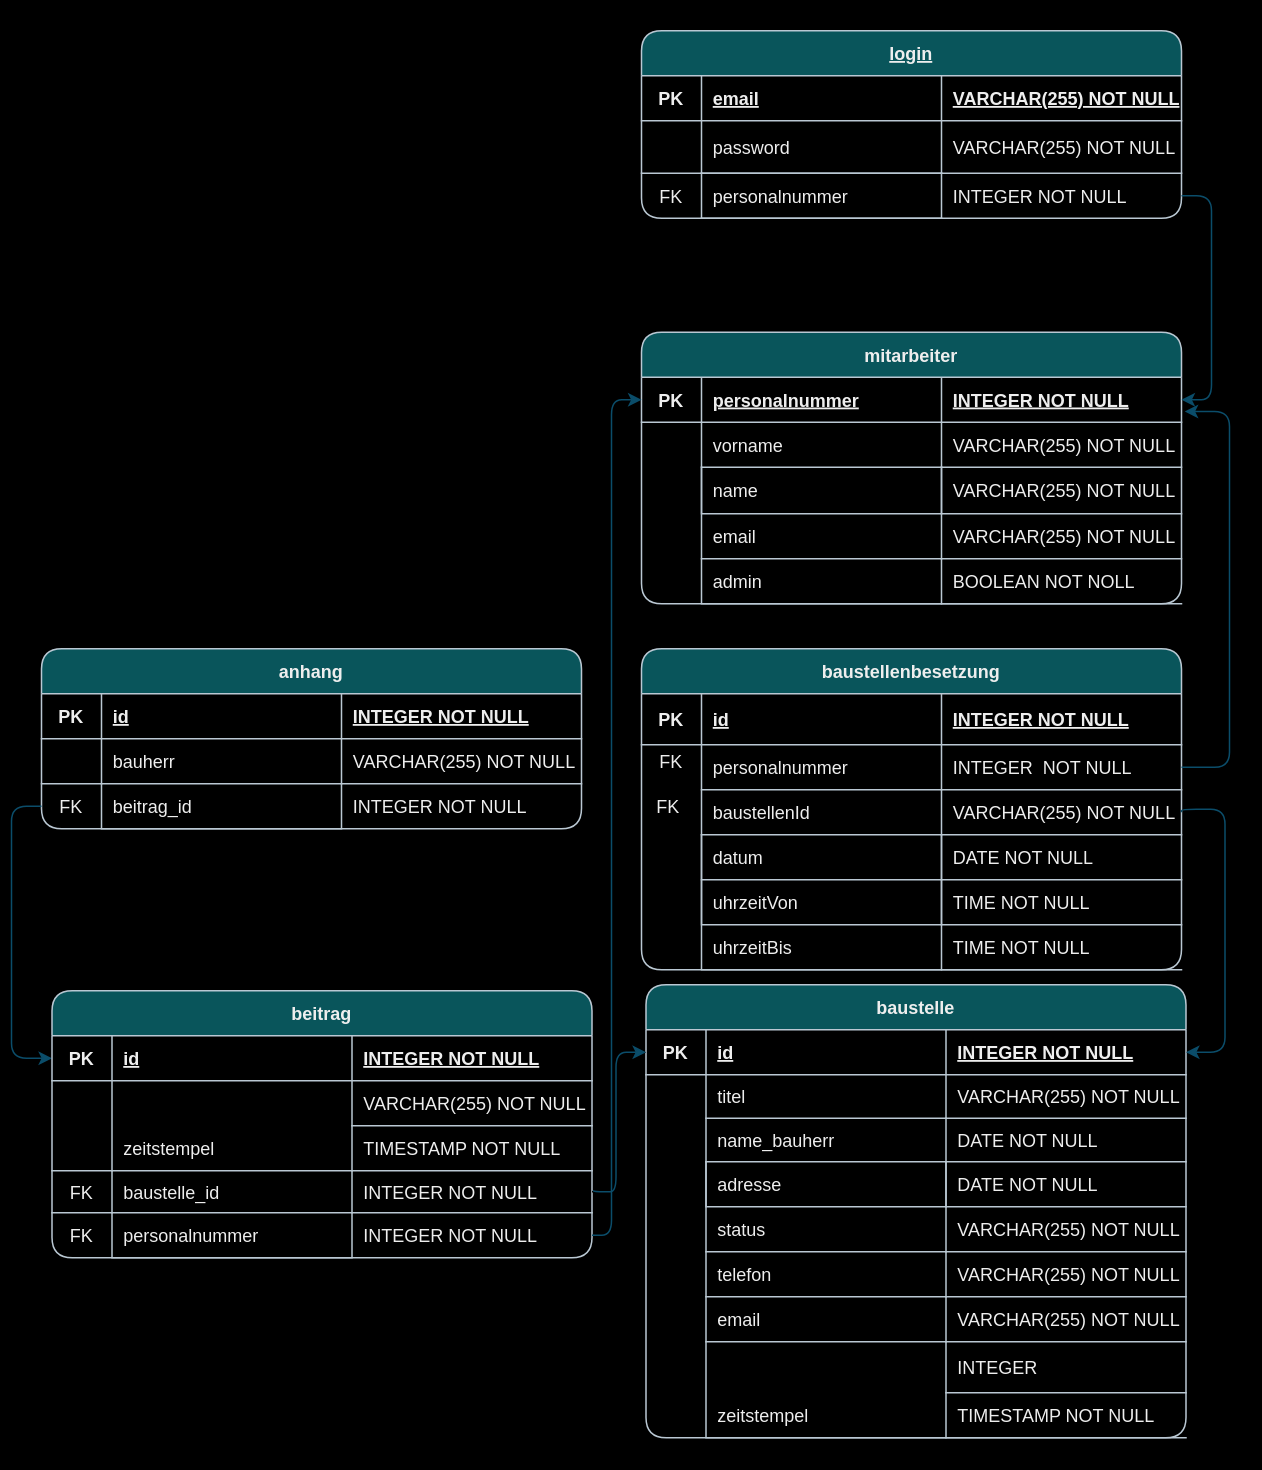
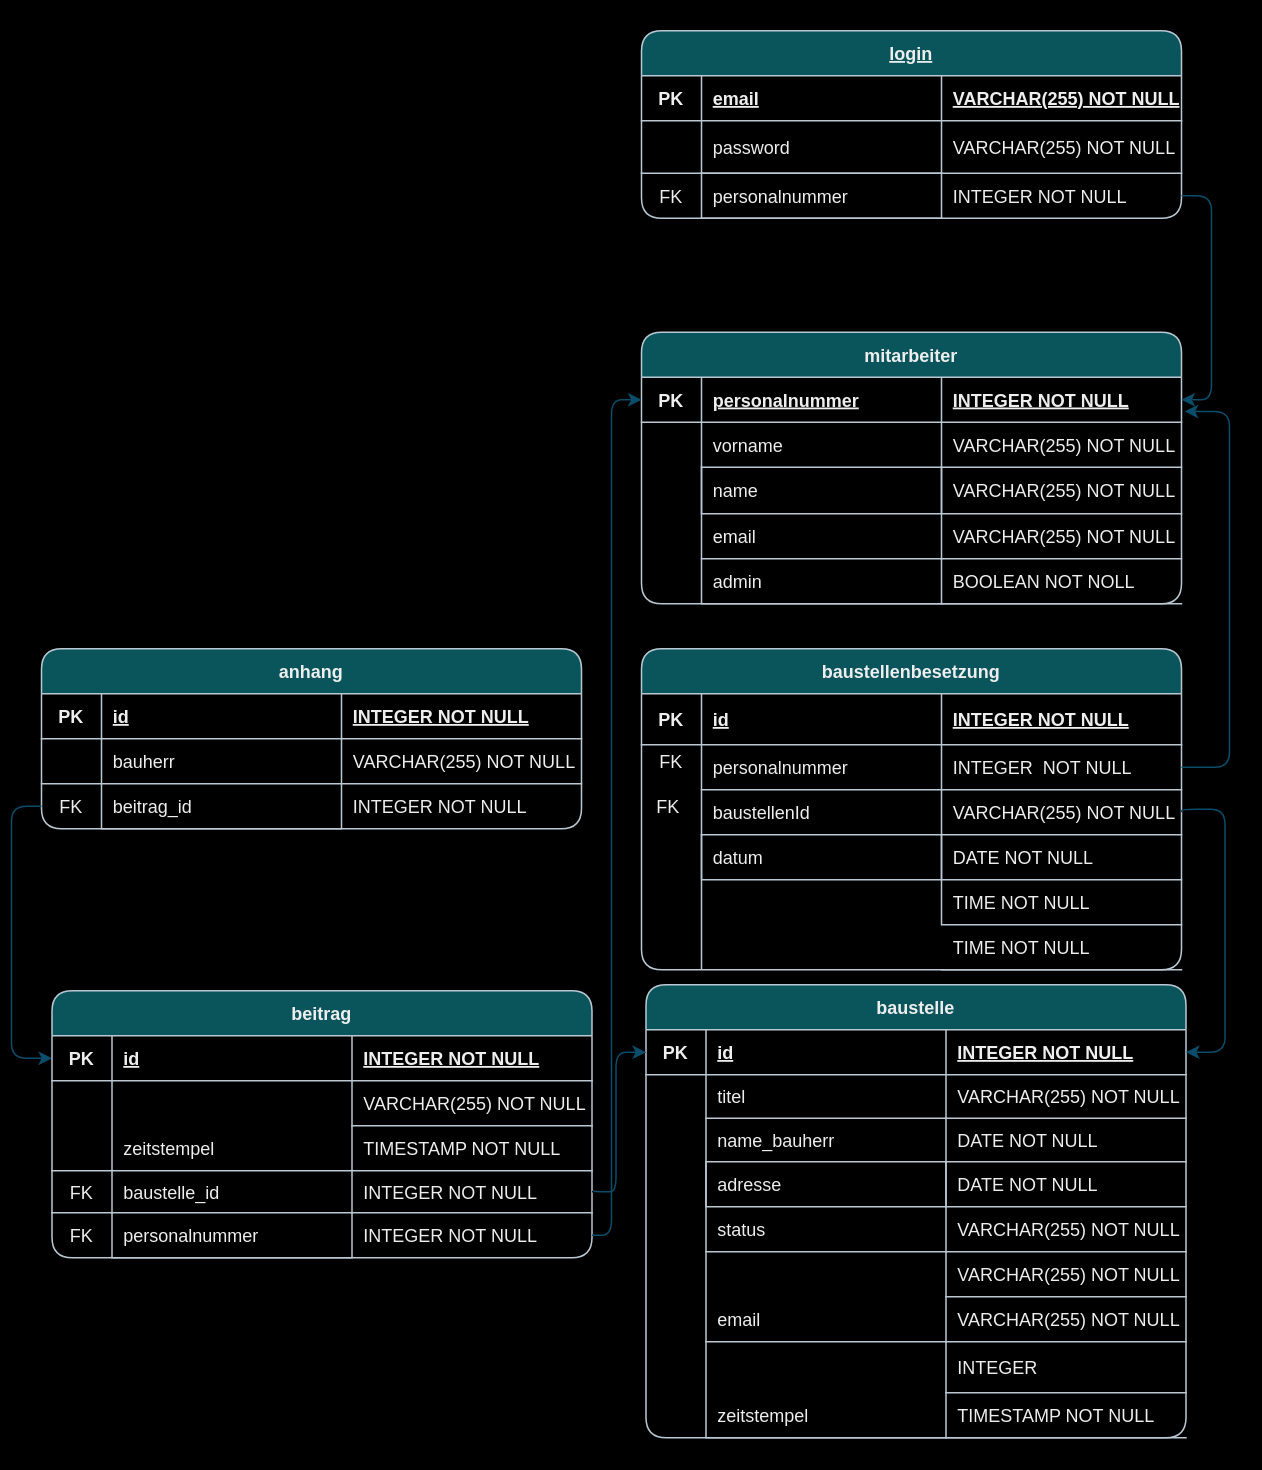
node "uhrzeitVon": removed
node "uhrzeitBis": removed
node "telefon": removed
